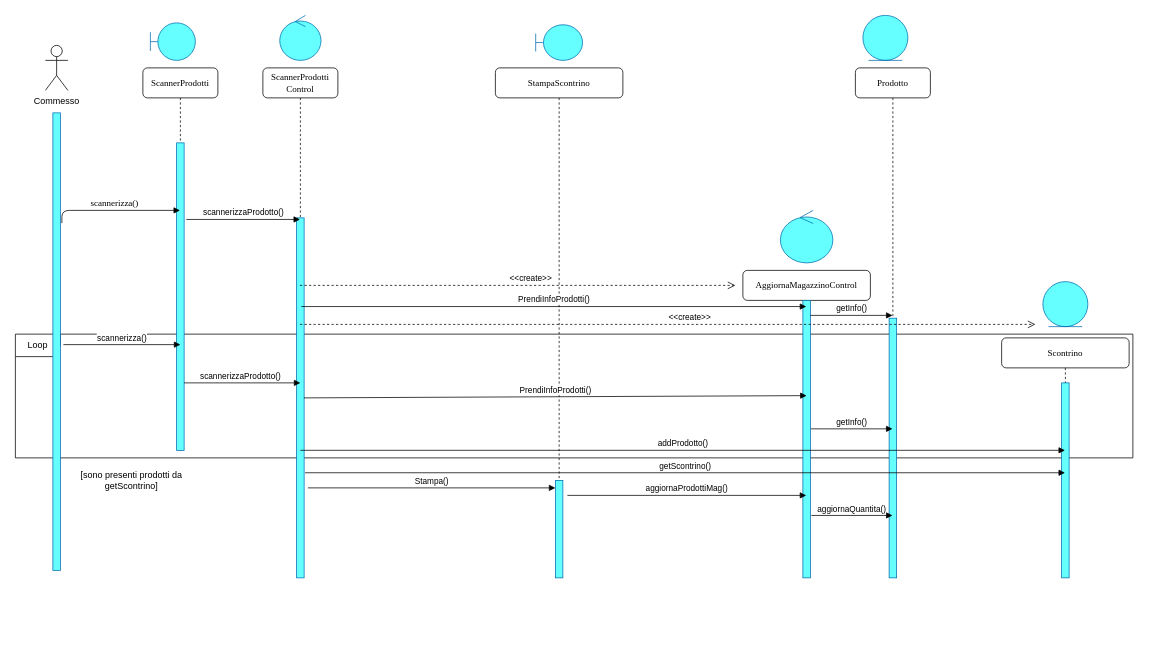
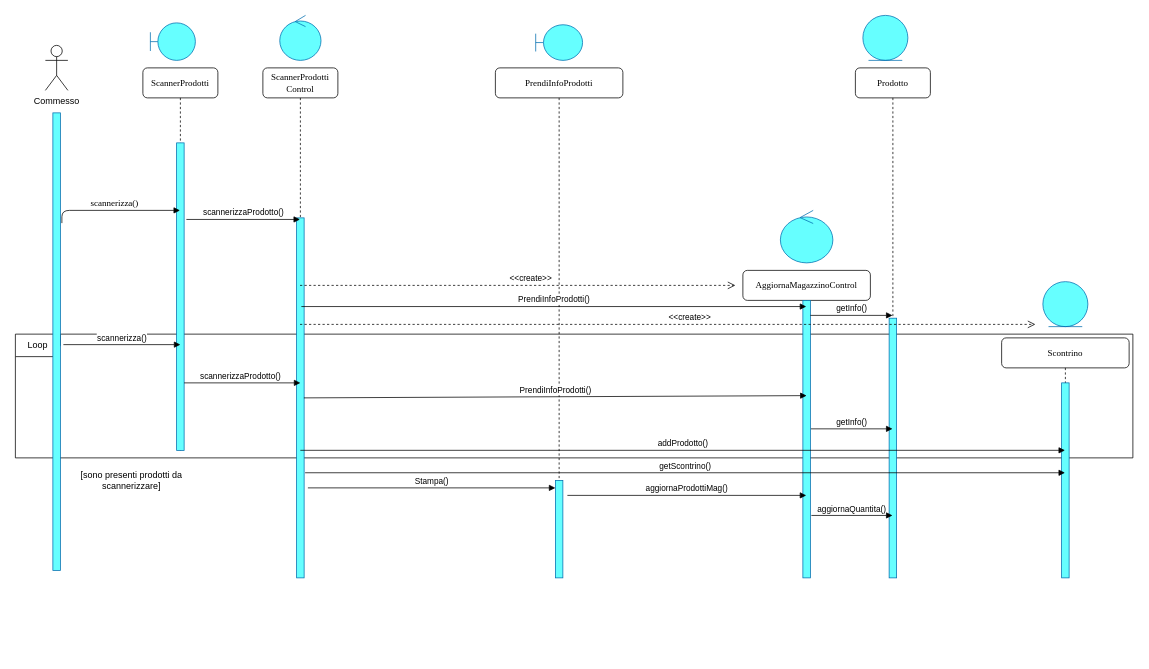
node "StampaScontrino": label "StampaScontrino" -> "PrendiInfoProdotti"
node "[sono presenti prodotti da getScontrino]": label "[sono presenti prodotti da getScontrino]" -> "[sono presenti prodotti da scannerizzare]"
